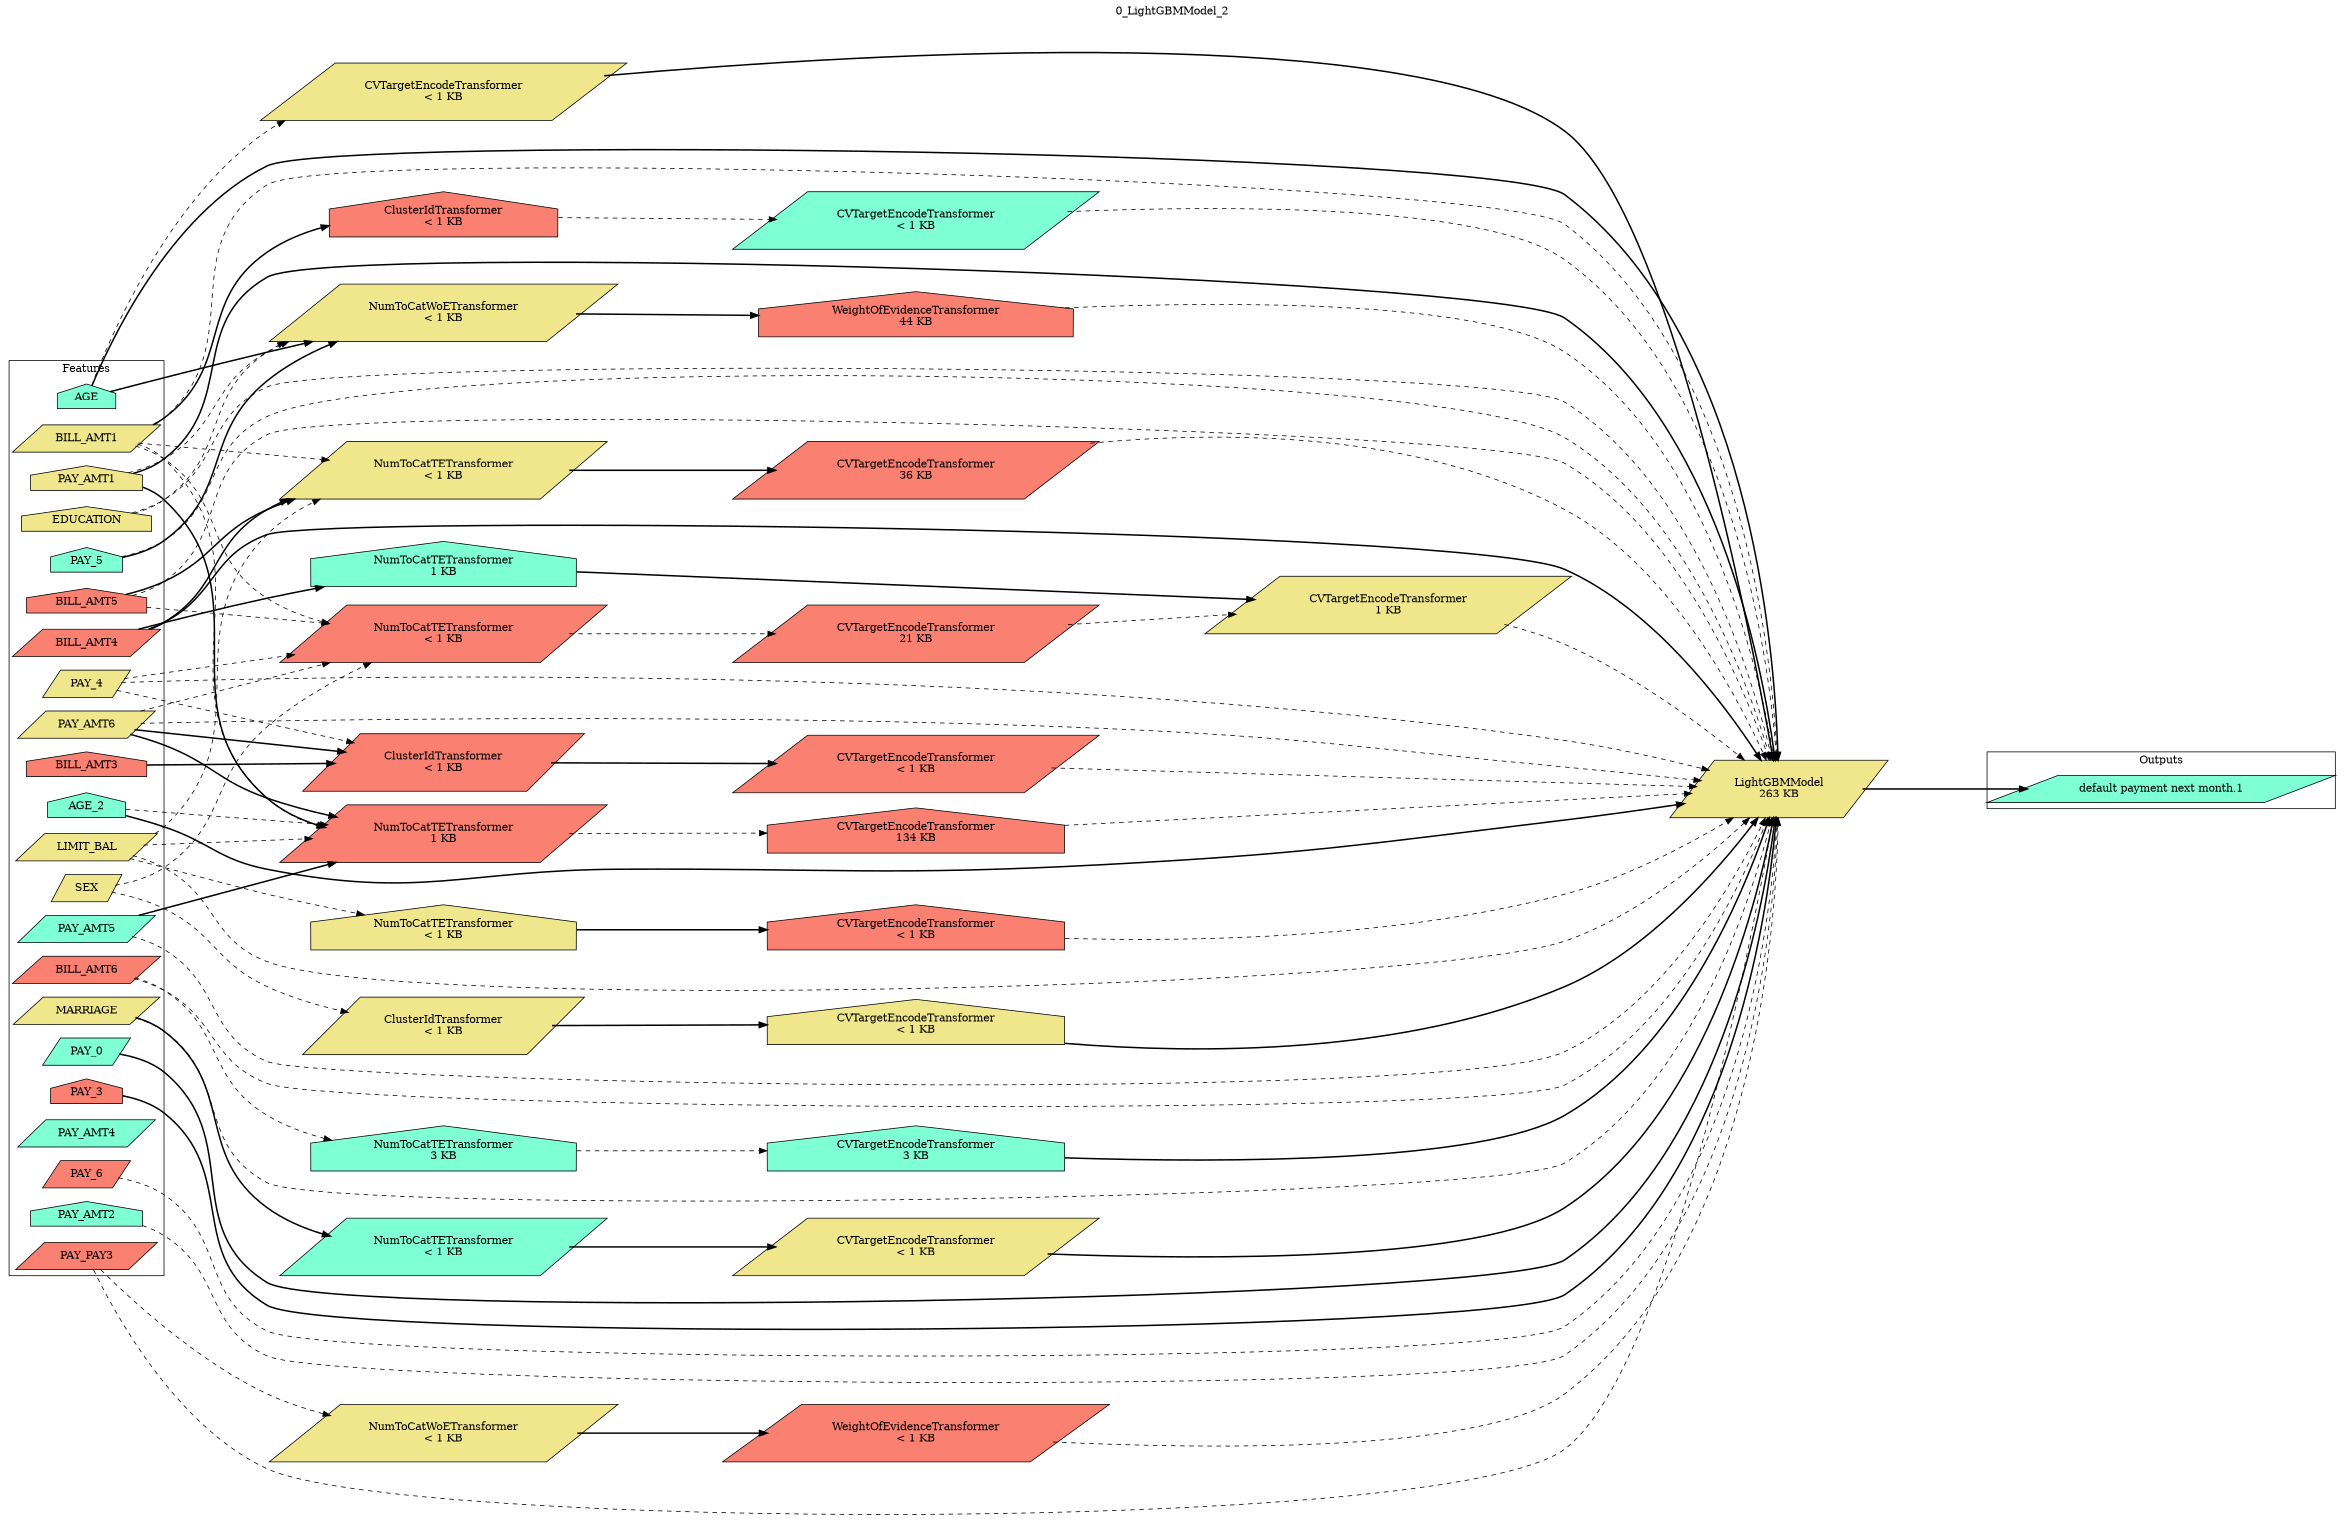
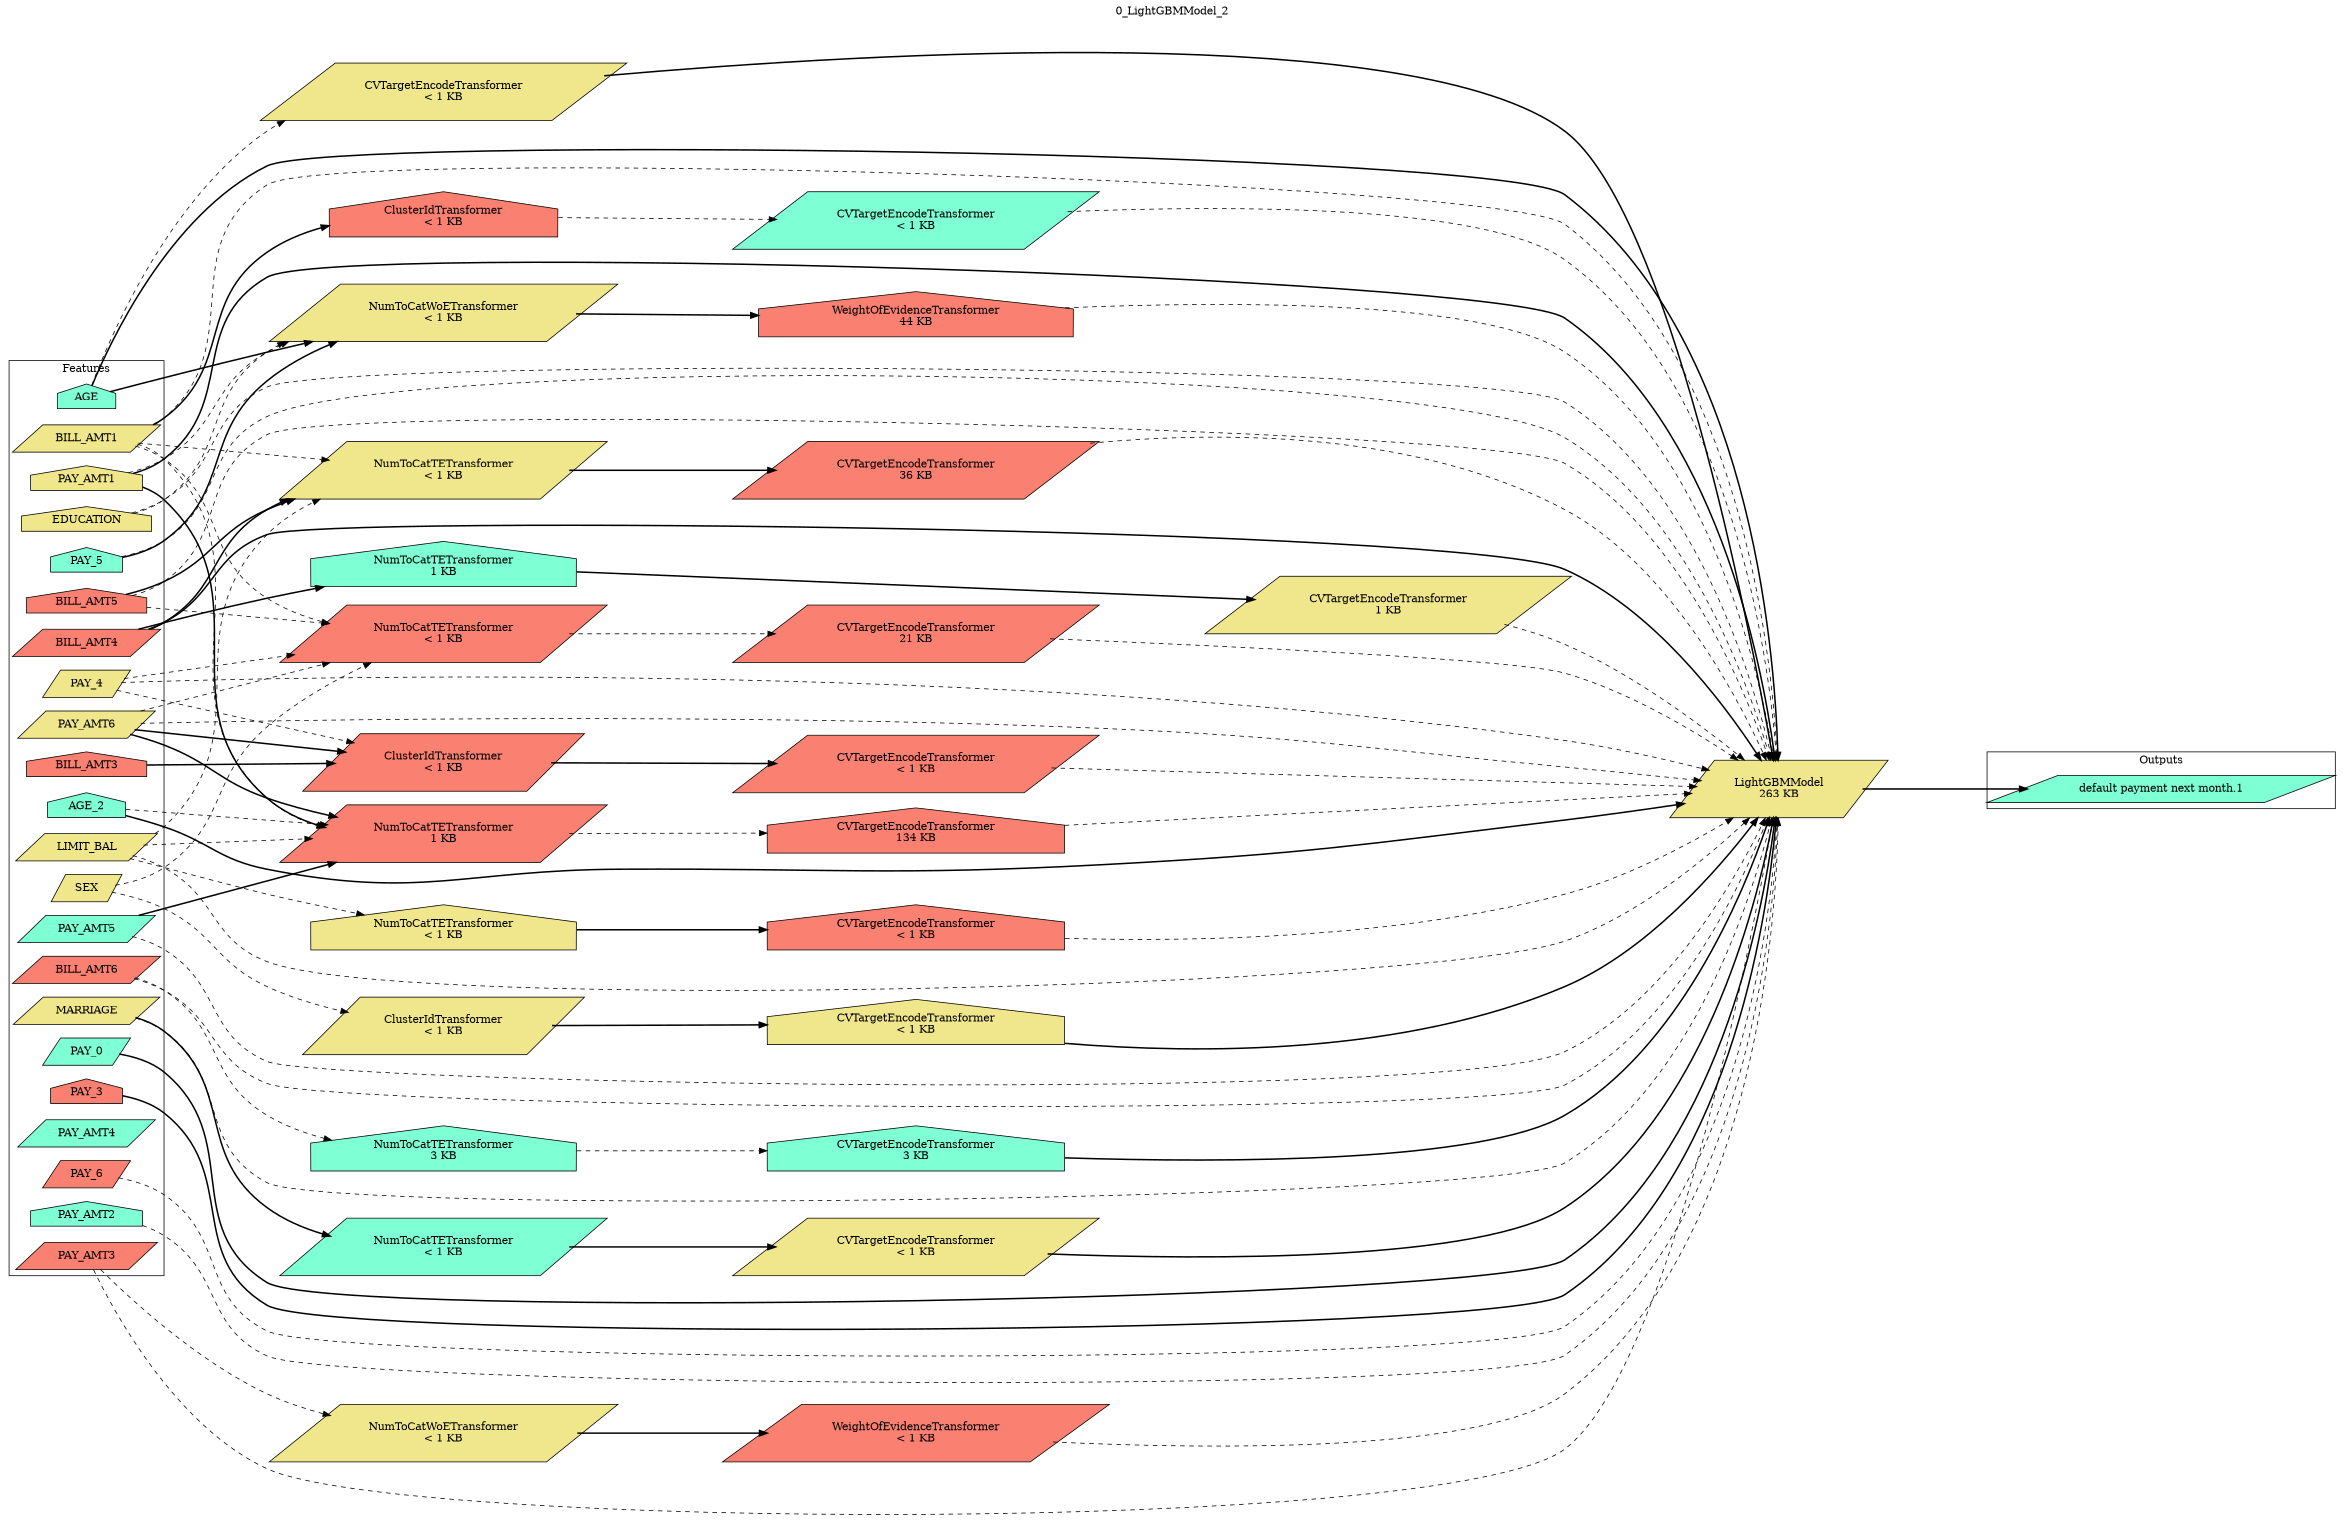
edge "CVTargetEncodeTransformer 21 KB" -> "CVTargetEncodeTransformer 1 KB": now "CVTargetEncodeTransformer 21 KB" -> "LightGBMModel 263 KB"
node "PAY_PAY3": label "PAY_PAY3" -> "PAY_AMT3"
